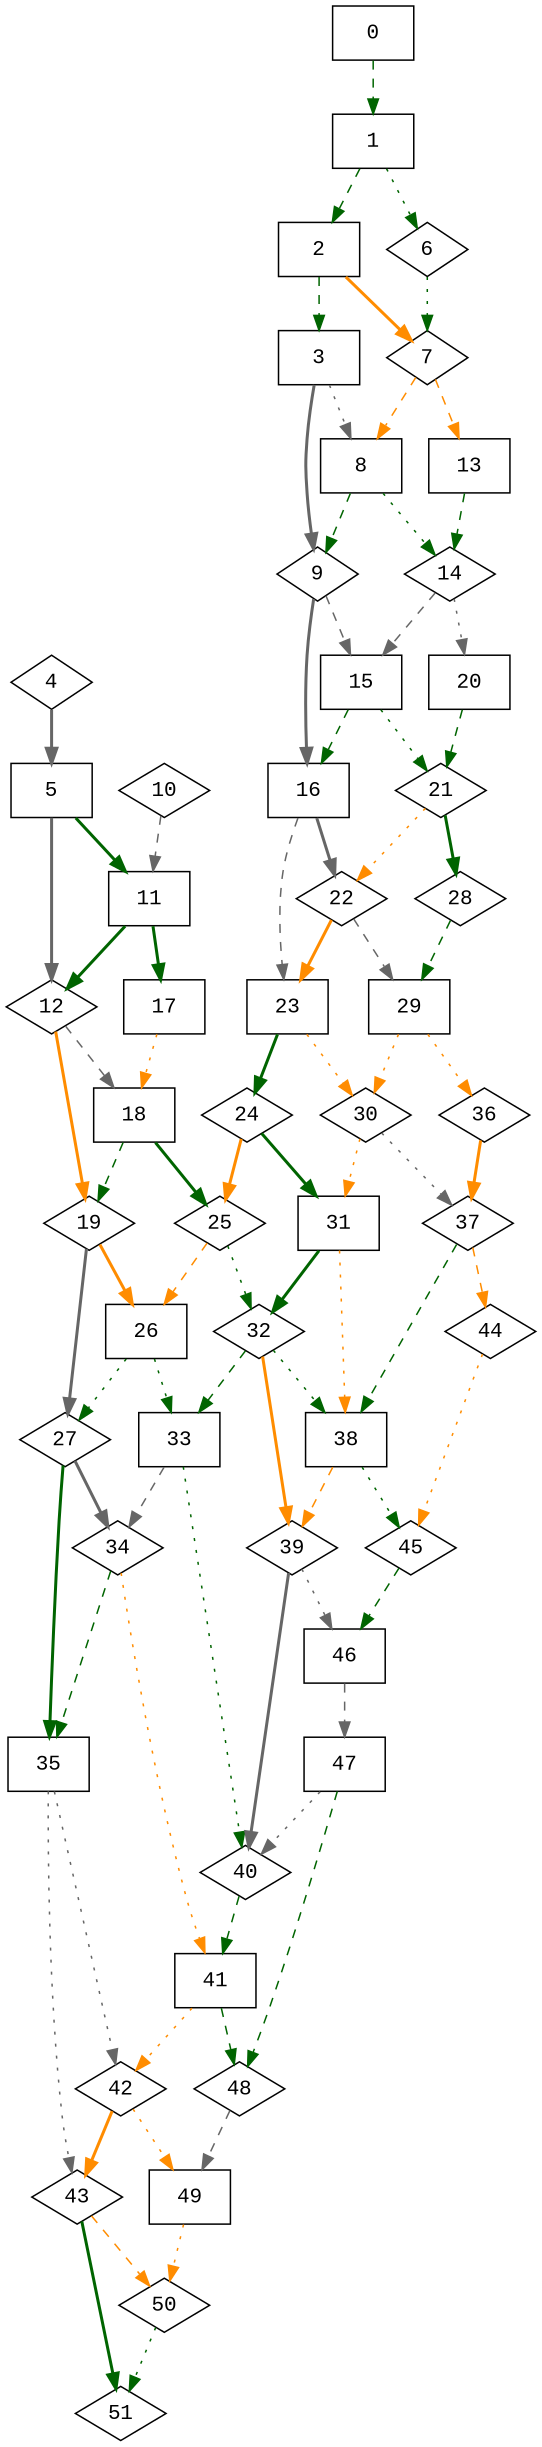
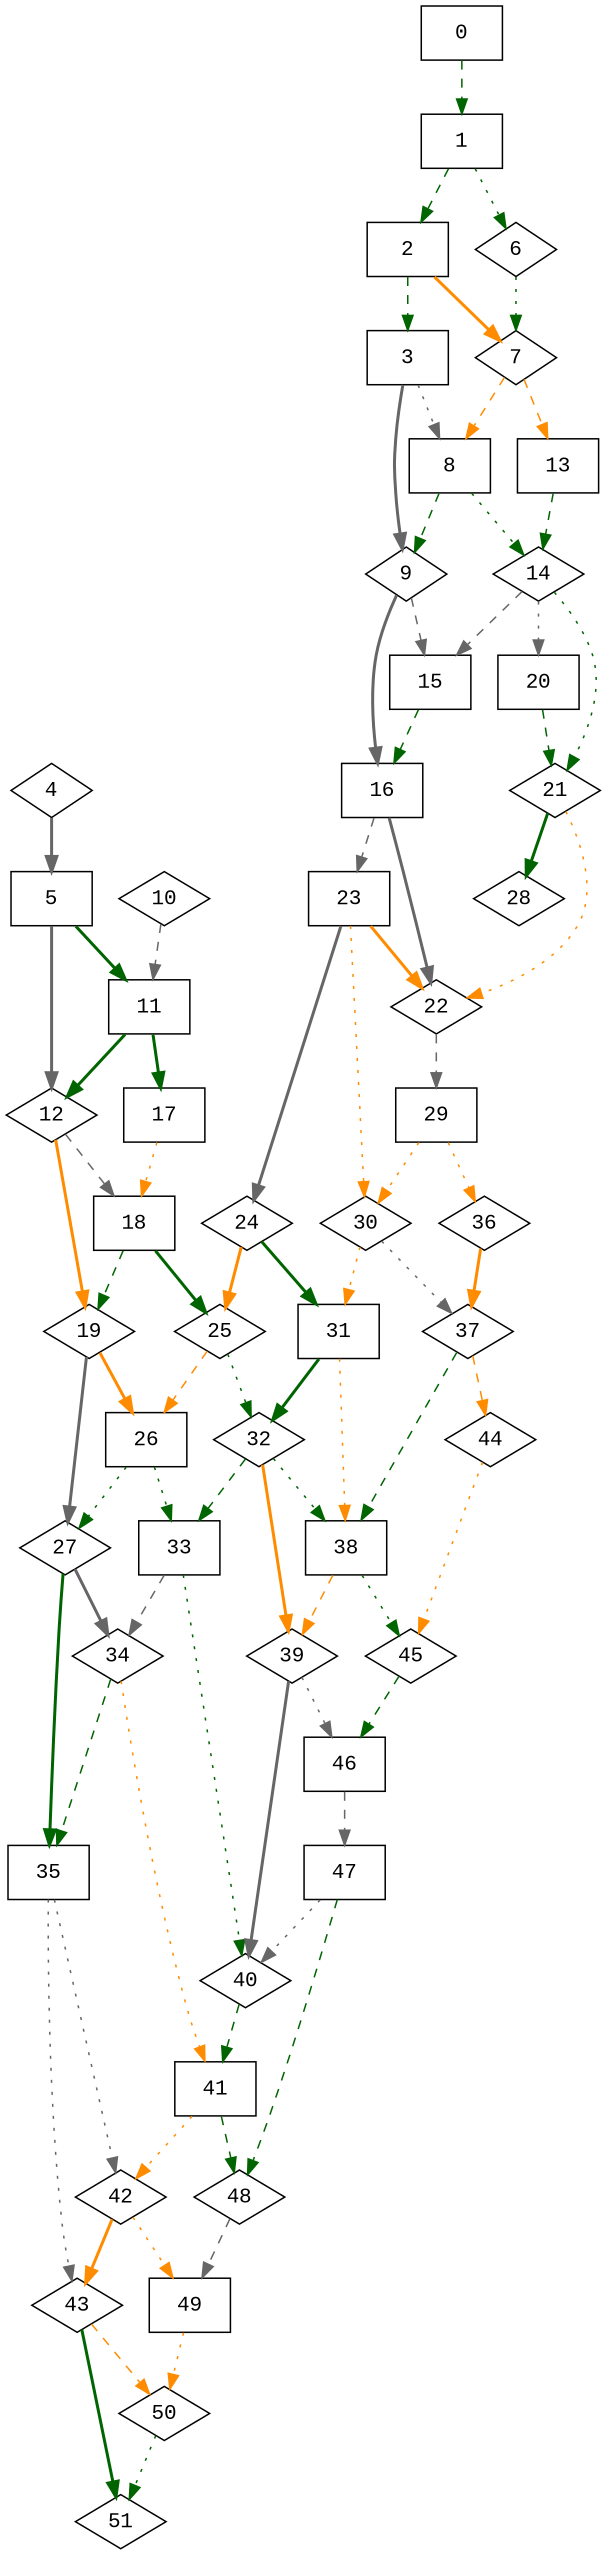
edge "15" -> "21": now "14" -> "21"
edge "22" -> "23": reversed
edge "28" -> "29": removed
edge "23" -> "24": color darkgreen -> gray40
